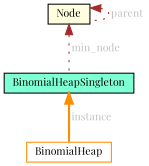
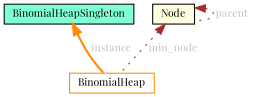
edge "BinomialHeapSingleton" -> "Node": now "BinomialHeap" -> "Node"
